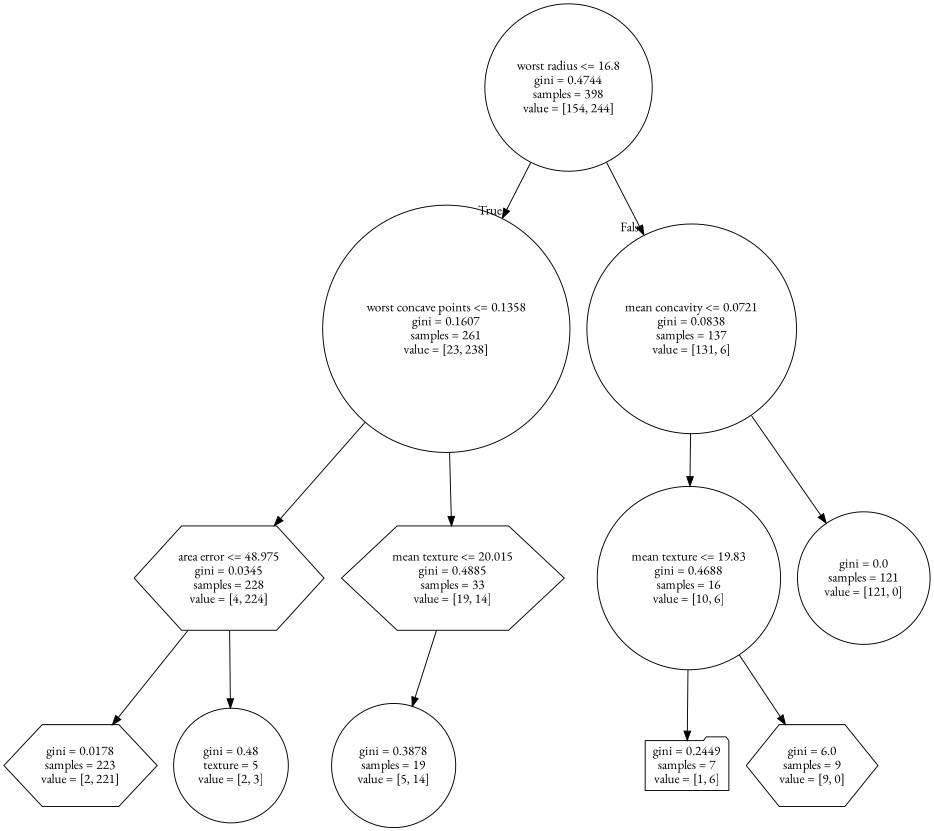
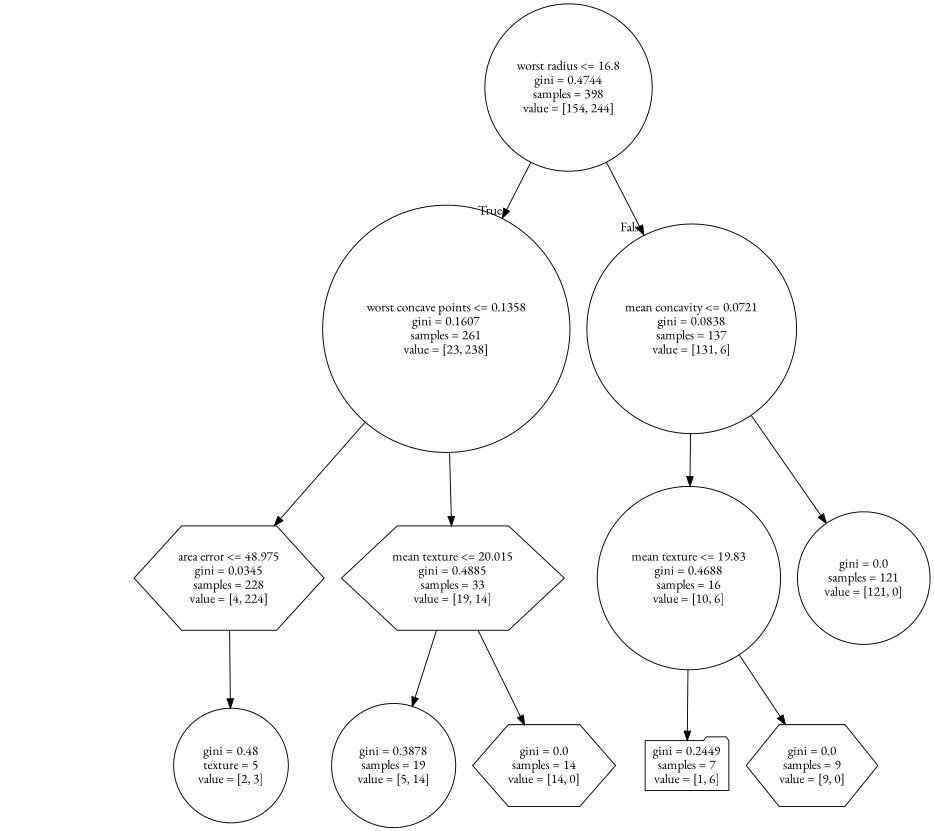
node "gini = 0.0178 samples = 223 value = [2, 221]": removed
node "gini = 0.0 samples = 14 value = [14, 0]": added
node "gini = 6.0 samples = 9 value = [9, 0]": label "gini = 6.0 samples = 9 value = [9, 0]" -> "gini = 0.0 samples = 9 value = [9, 0]"
